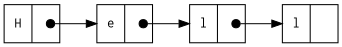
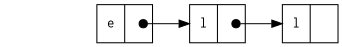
node "H": removed
